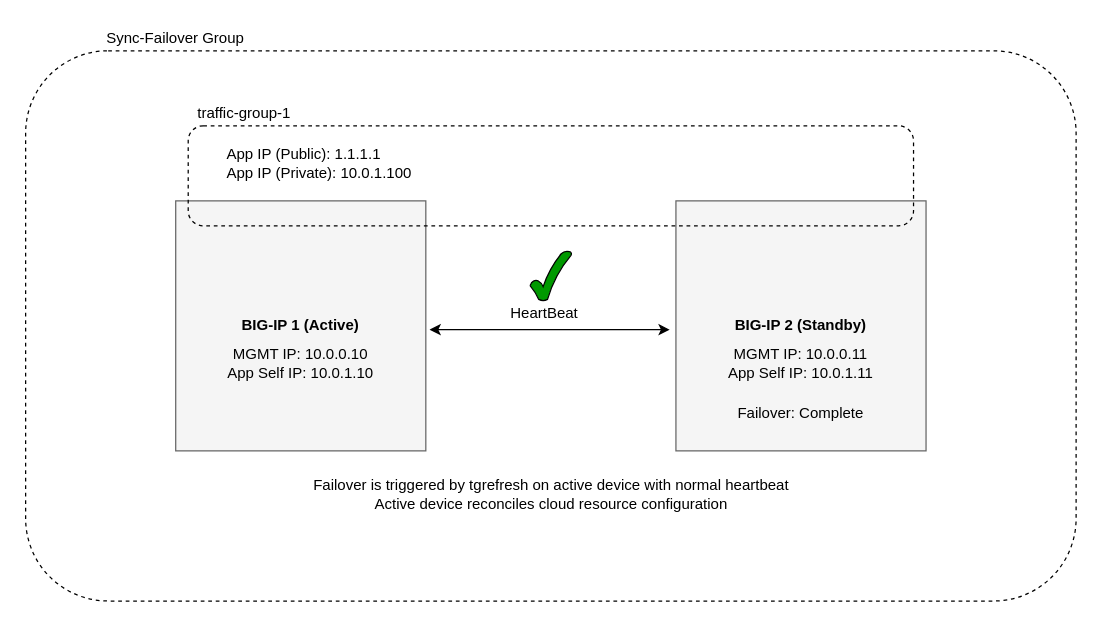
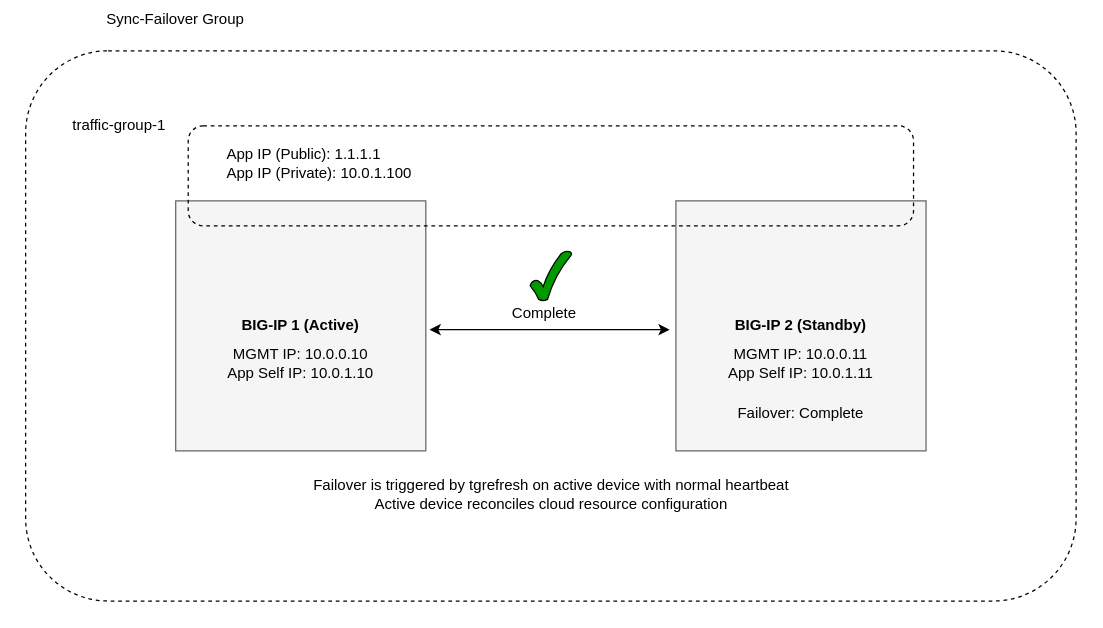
node "Sync-Failover Group": moved (176, 38) -> (176, 19)
node "traffic-group-1": moved (244, 113) -> (119, 126)
node "HeartBeat": label "HeartBeat" -> "Complete"
